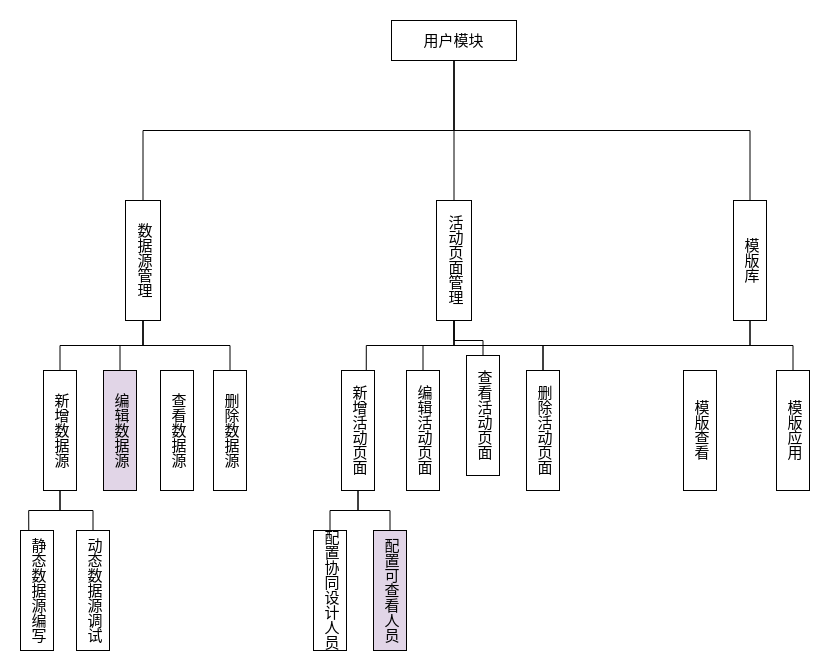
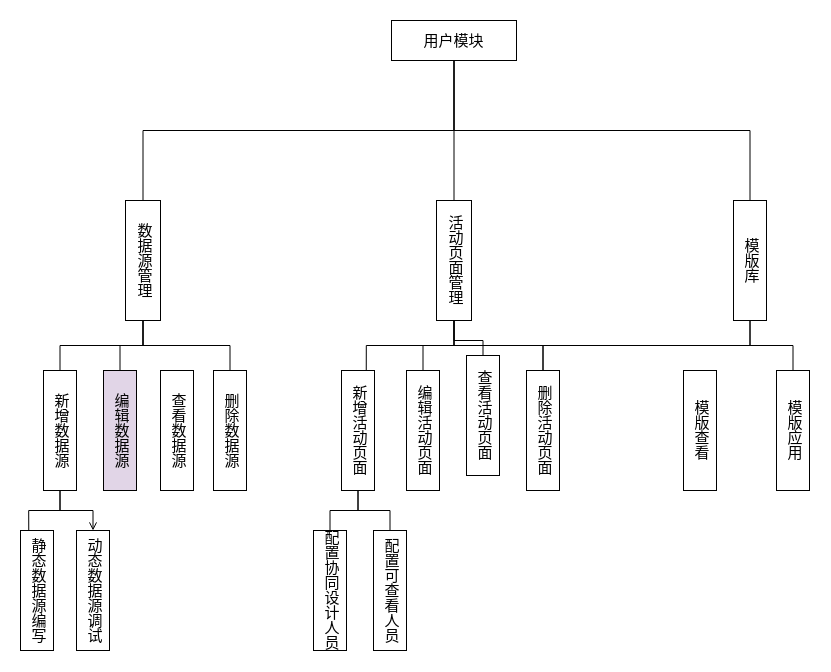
edge "新增数据源" -- "动态数据源调试": arrowhead none -> open
node "配置可查看人员": fillcolor #e1d5e7 -> #ffffff
